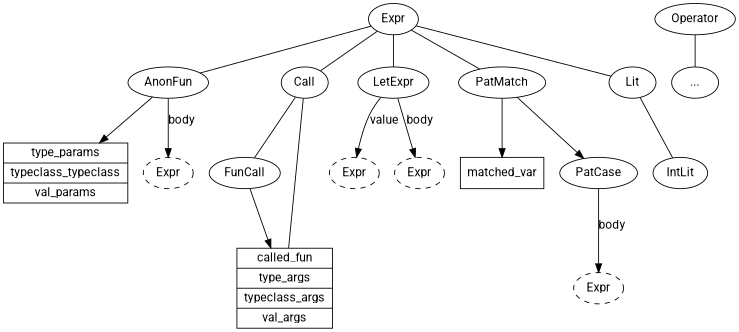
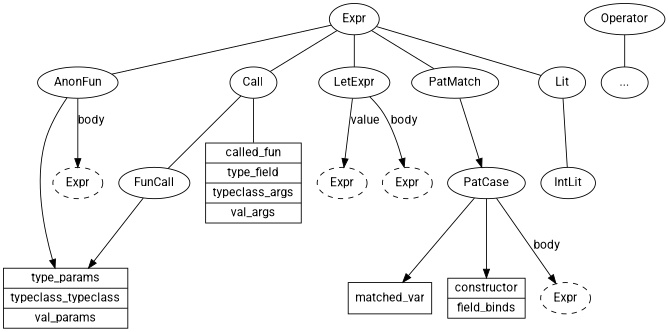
edge "PatMatch" -> "matched_var": now "PatCase" -> "matched_var"
edge "FunCall" -> "called_fun": now "FunCall" -> "type_params"
node "called_fun": text "type_args" -> "type_field"
node "constructor": added
